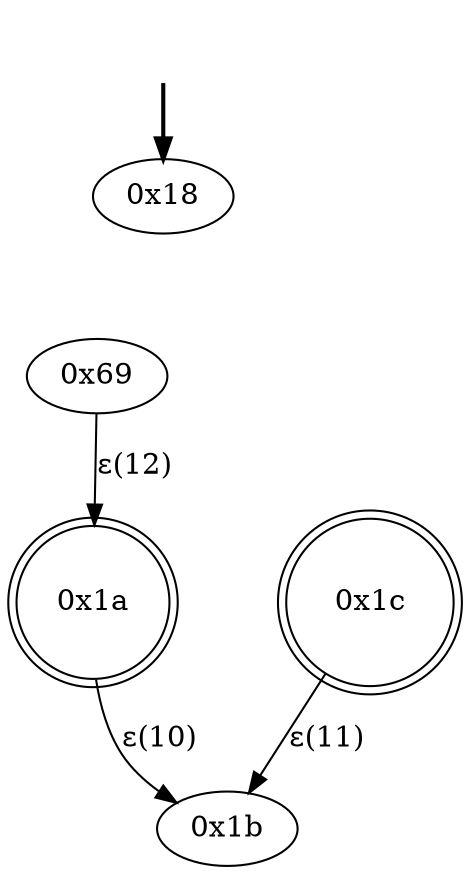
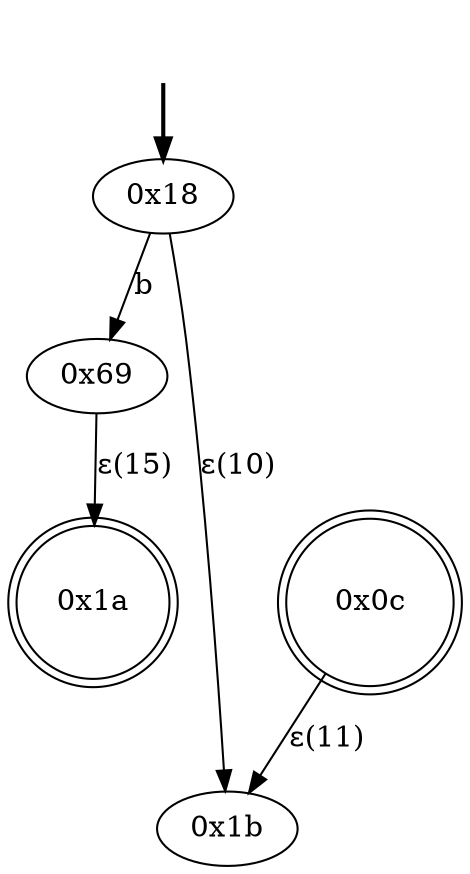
edge "0x18" -> "0x69": added, label "b"
edge "0x69" -> "0x1a": label "ε(12)" -> "ε(15)"
node "0x1c": label "0x1c" -> "0x0c"
edge "0x1a" -> "0x1b": now "0x18" -> "0x1b"
